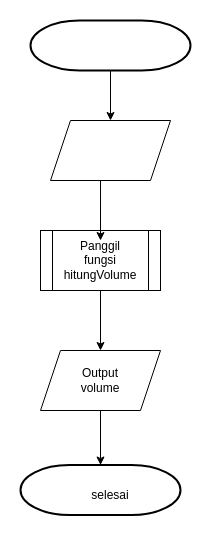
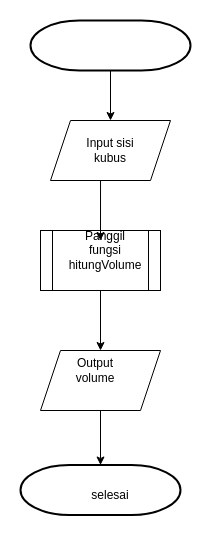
node "Input sisi kubus": added
node "Panggil fungsi hitungVolume": moved (101, 261) -> (106, 251)
node "Output volume": moved (101, 381) -> (96, 371)
